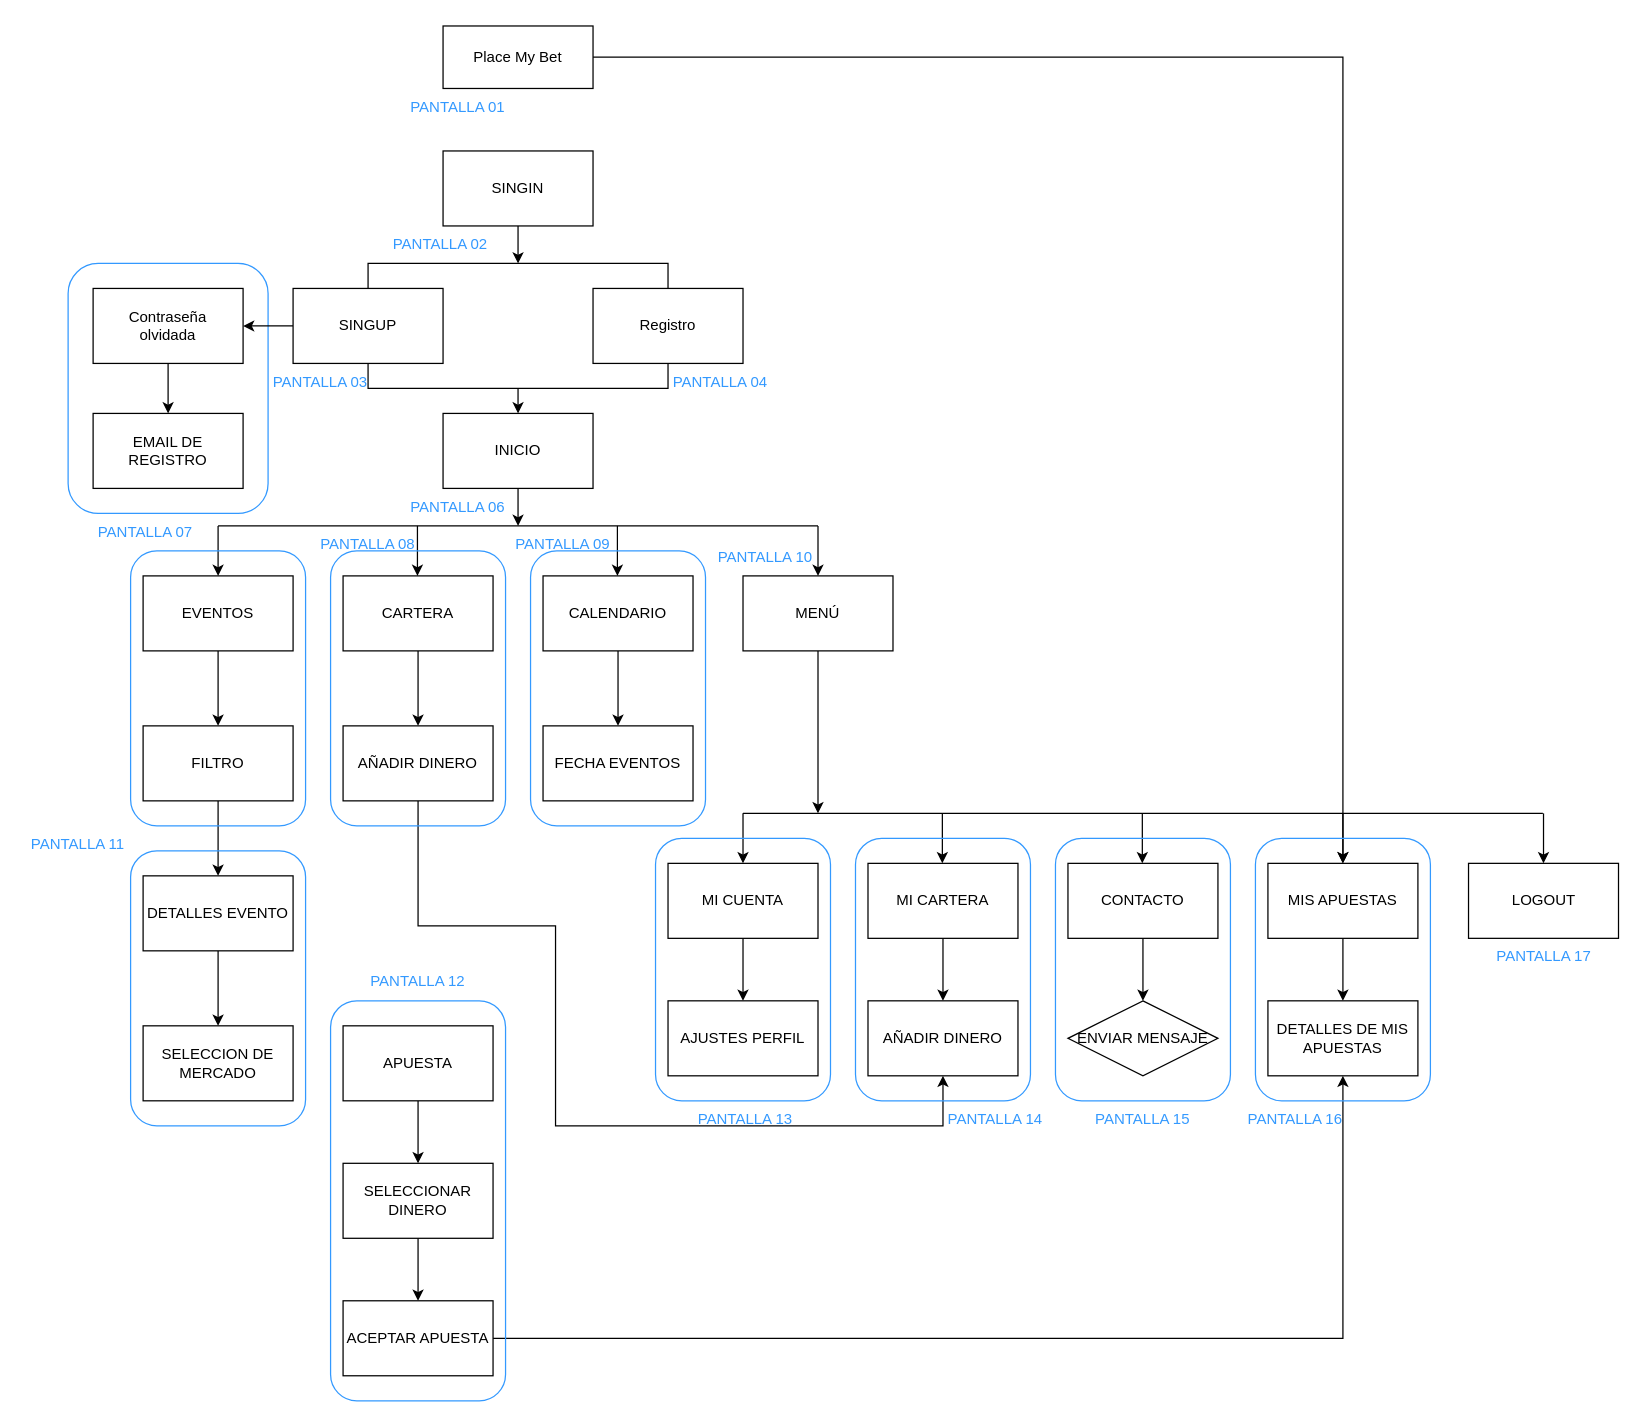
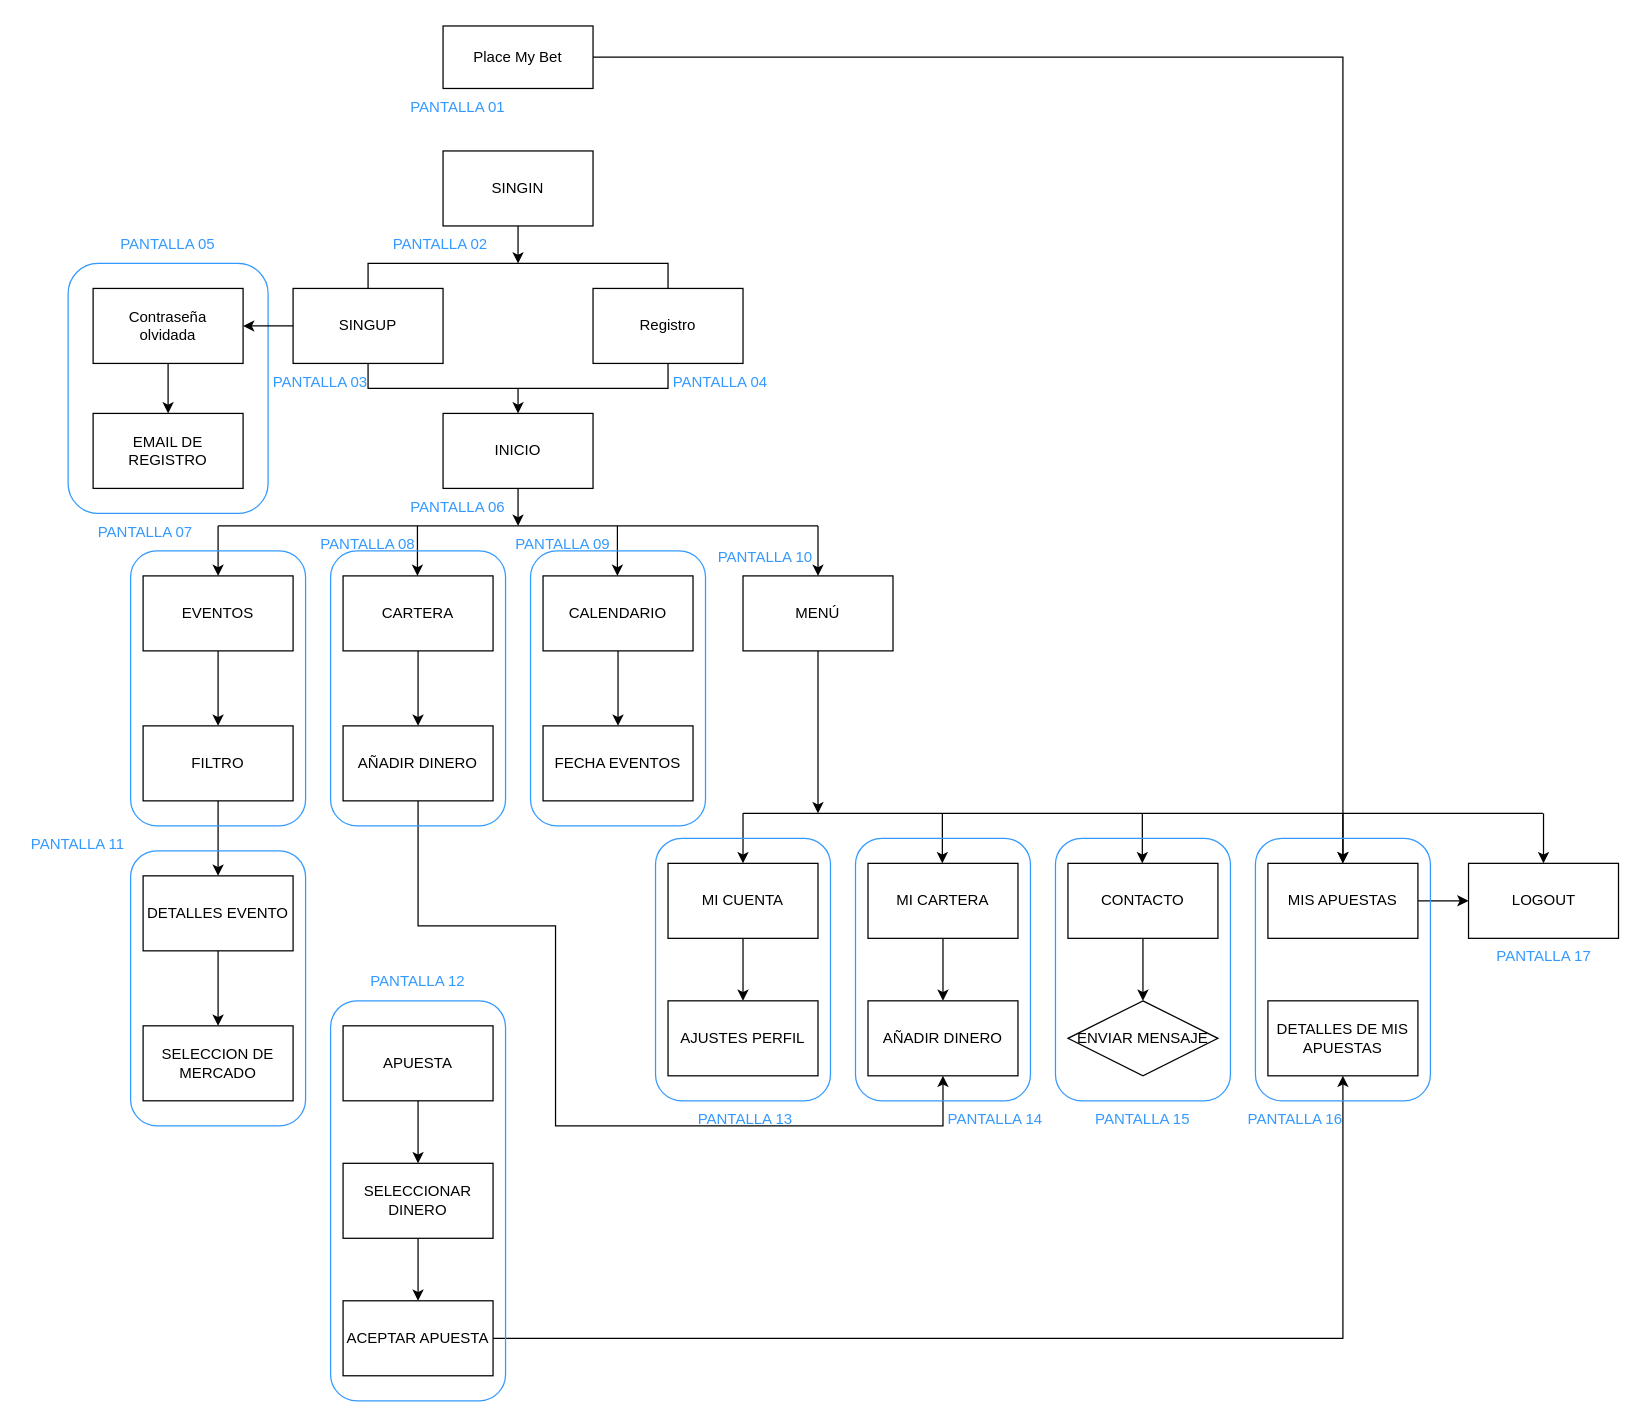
node "PANTALLA 05": added
edge "MIS APUESTAS" -> "DETALLES DE MIS APUESTAS": now "MIS APUESTAS" -> "LOGOUT"
